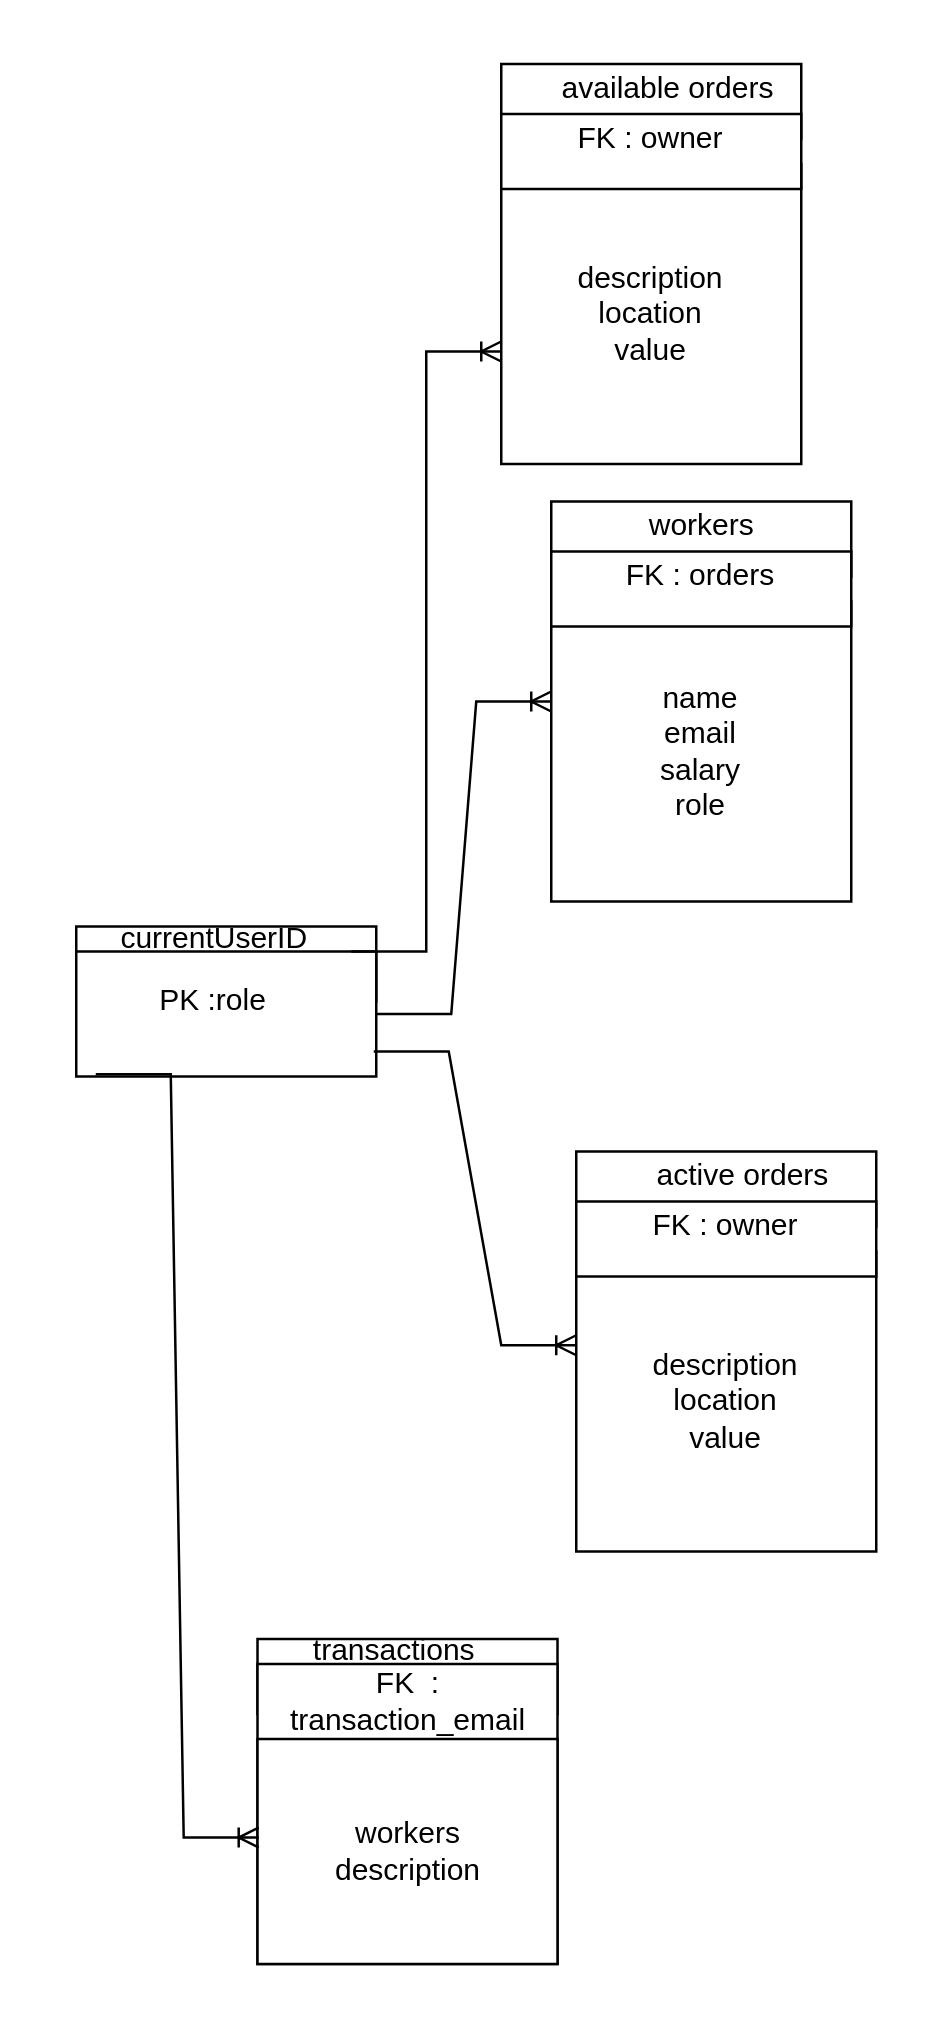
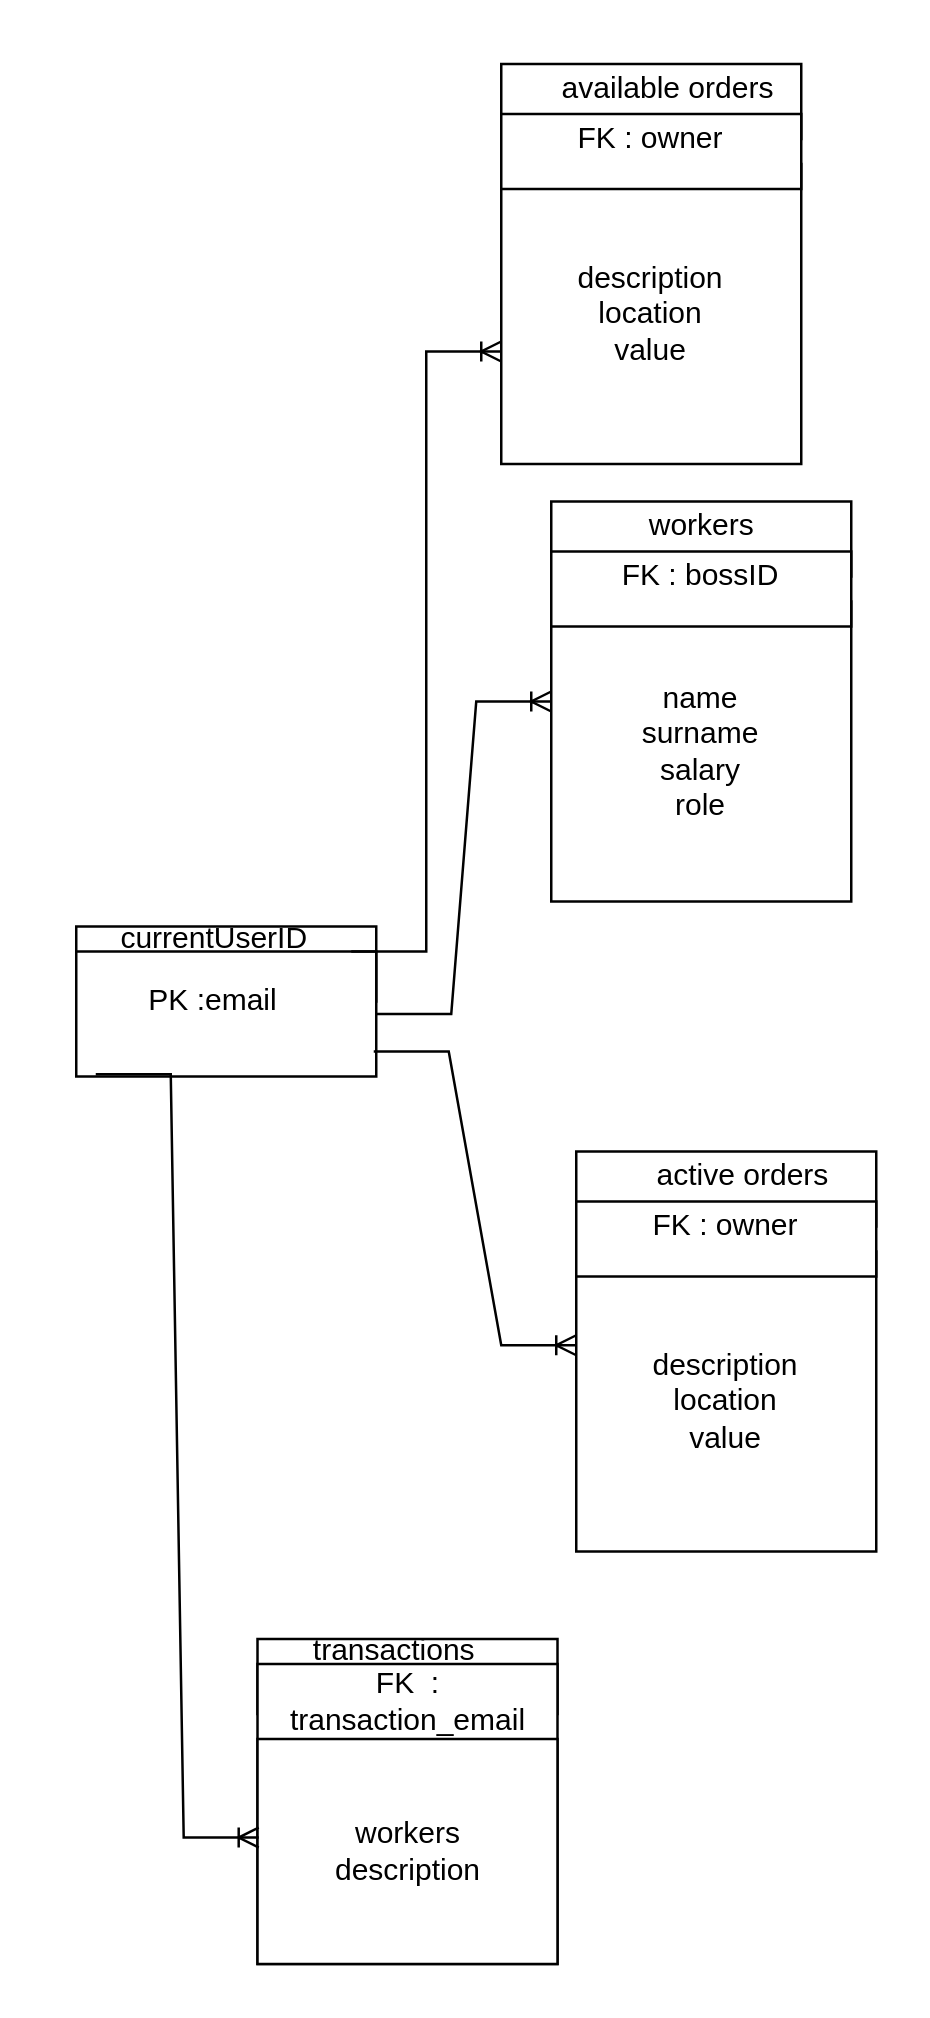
node "FK : orders": label "FK : orders" -> "FK : bossID"
node "name email salary role": label "name email salary role" -> "name surname salary role"
node "PK :role": label "PK :role" -> "PK :email"
